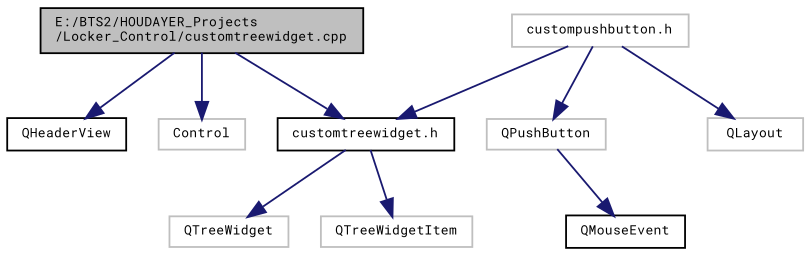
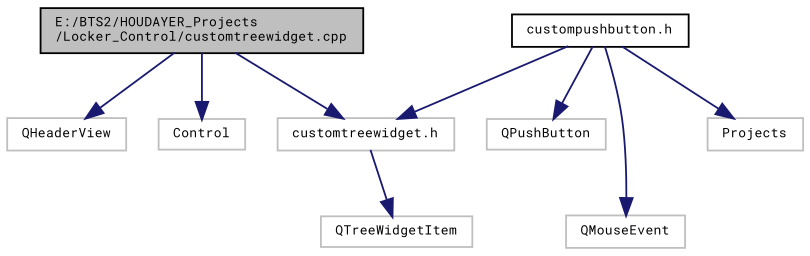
node "custompushbutton.h": color grey75 -> black
node "QHeaderView": color black -> grey75
node "customtreewidget.h": color black -> grey75
node "QLayout": label "QLayout" -> "Projects"
edge "QPushButton" -> "QMouseEvent": now "custompushbutton.h" -> "QMouseEvent"
node "QTreeWidget": removed
node "QMouseEvent": color black -> grey75
